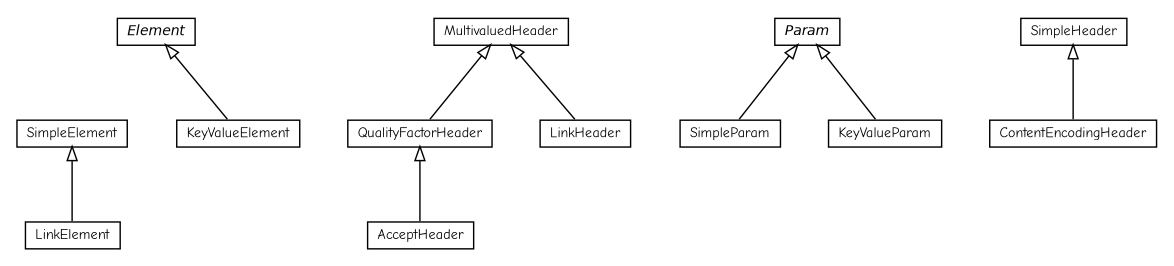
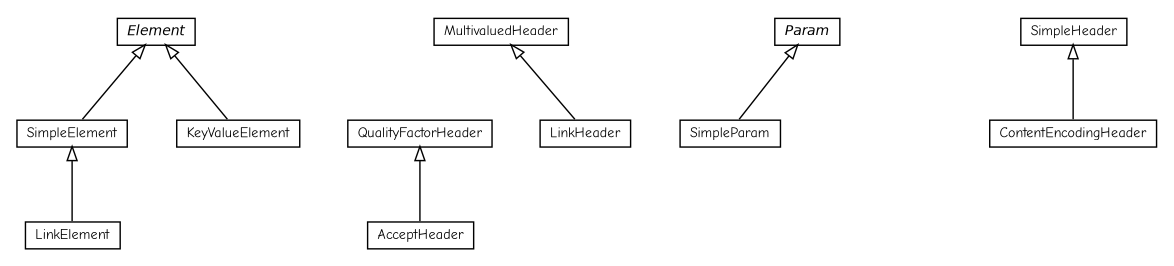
edge "SimpleElement" -> "Element": added
edge "QualityFactorHeader" -> "MultivaluedHeader": removed
node "KeyValueParam": removed
